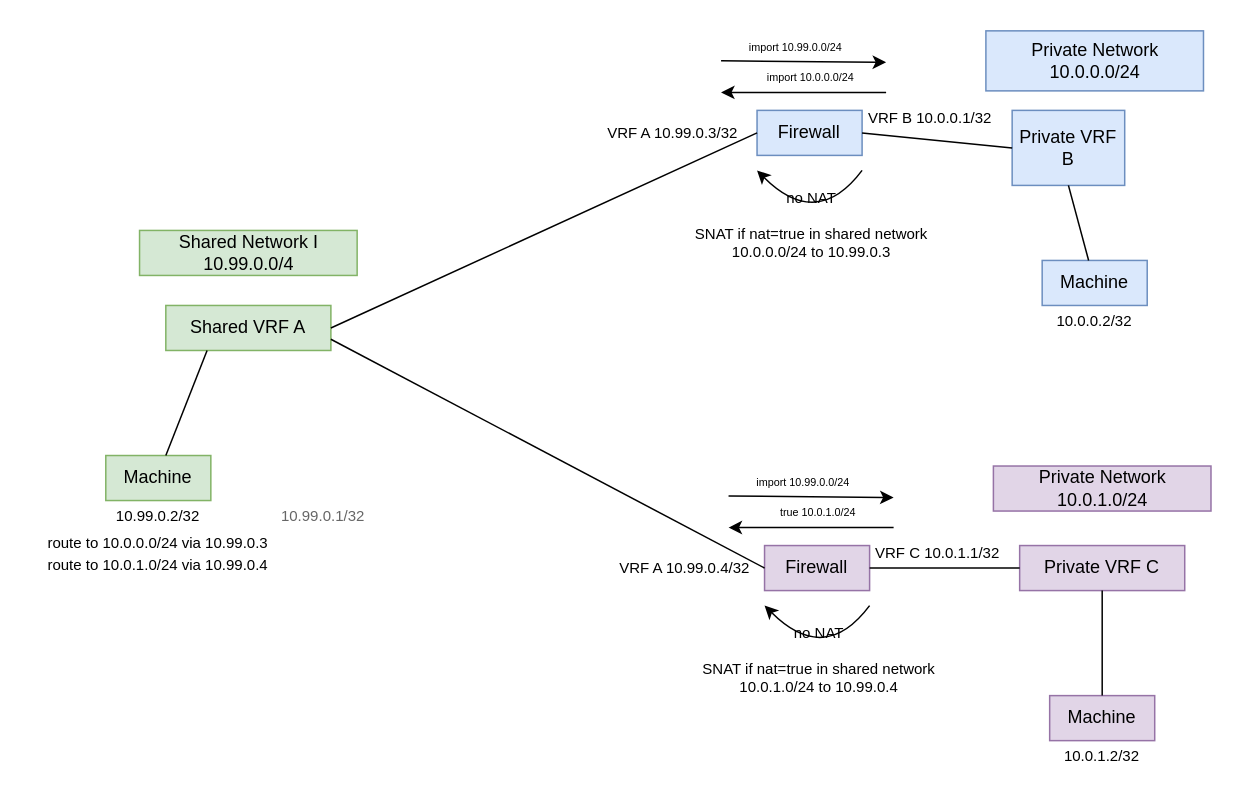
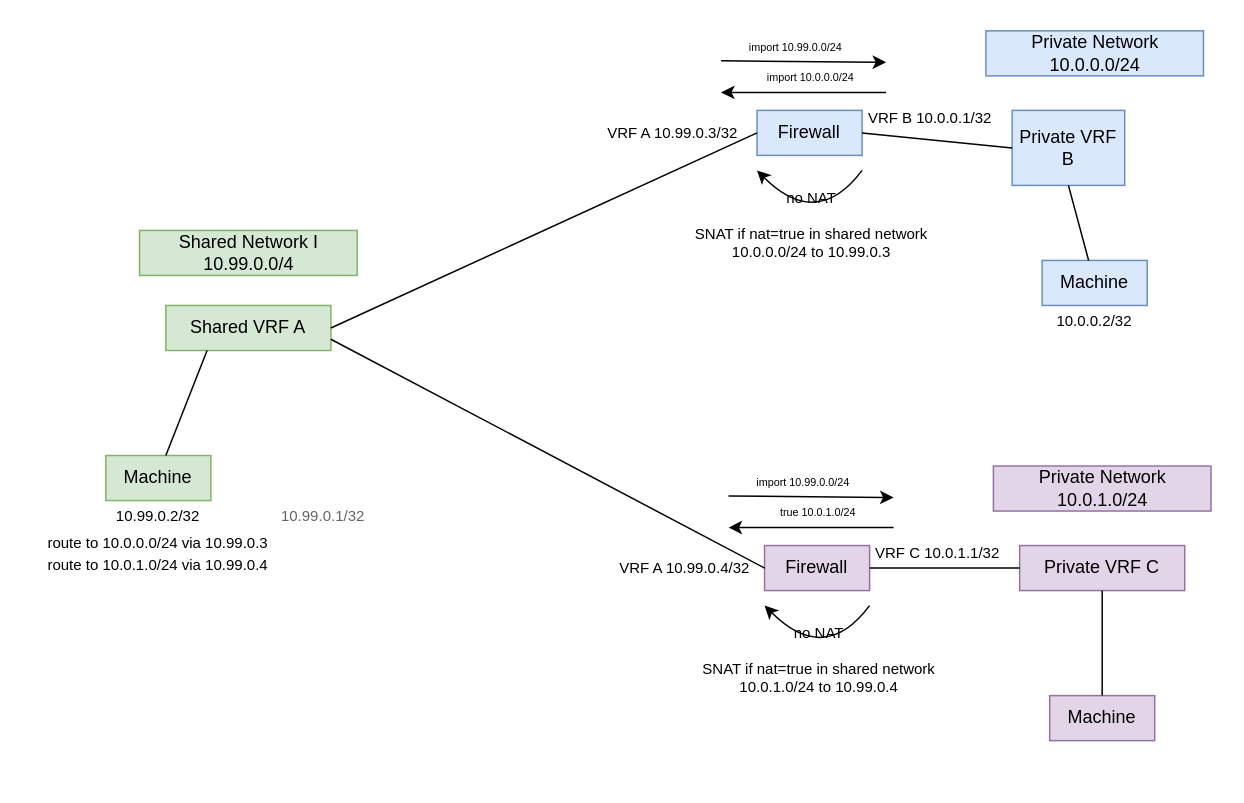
node "Private Network 10.0.0.0/24": size 218x60 -> 218x45
node "10.0.1.2/32": removed
